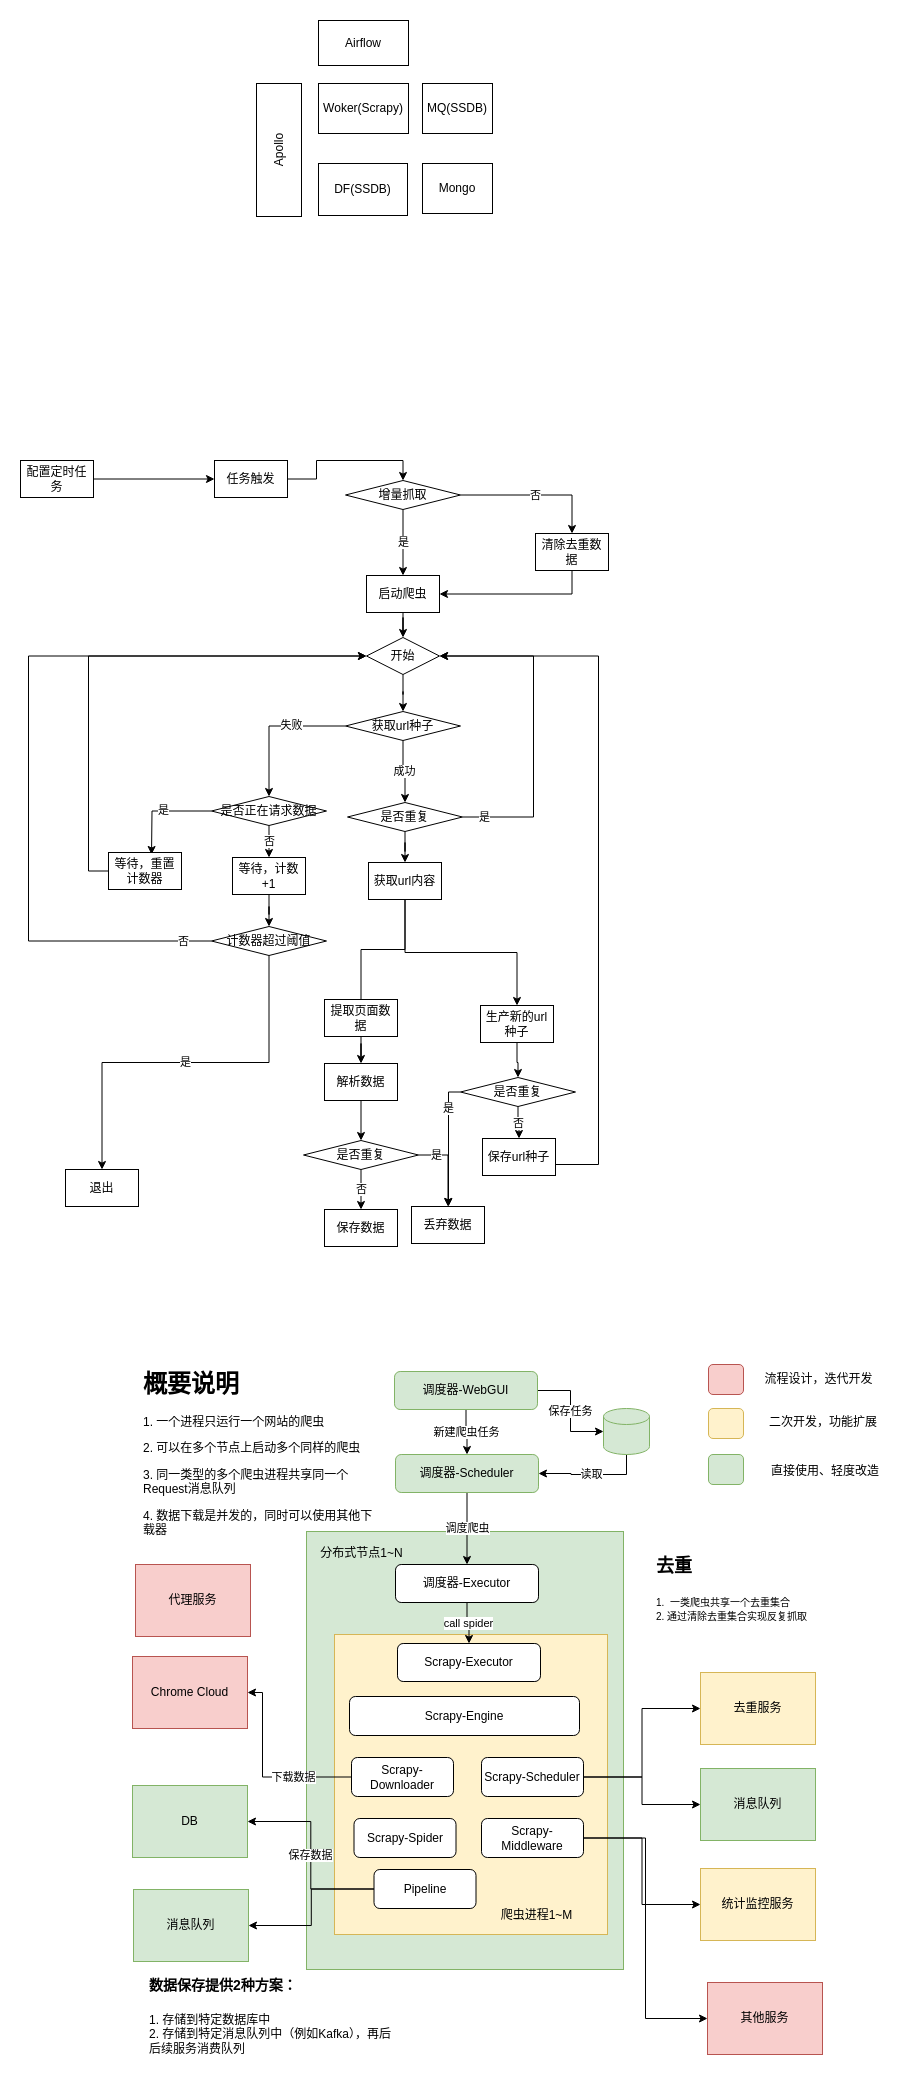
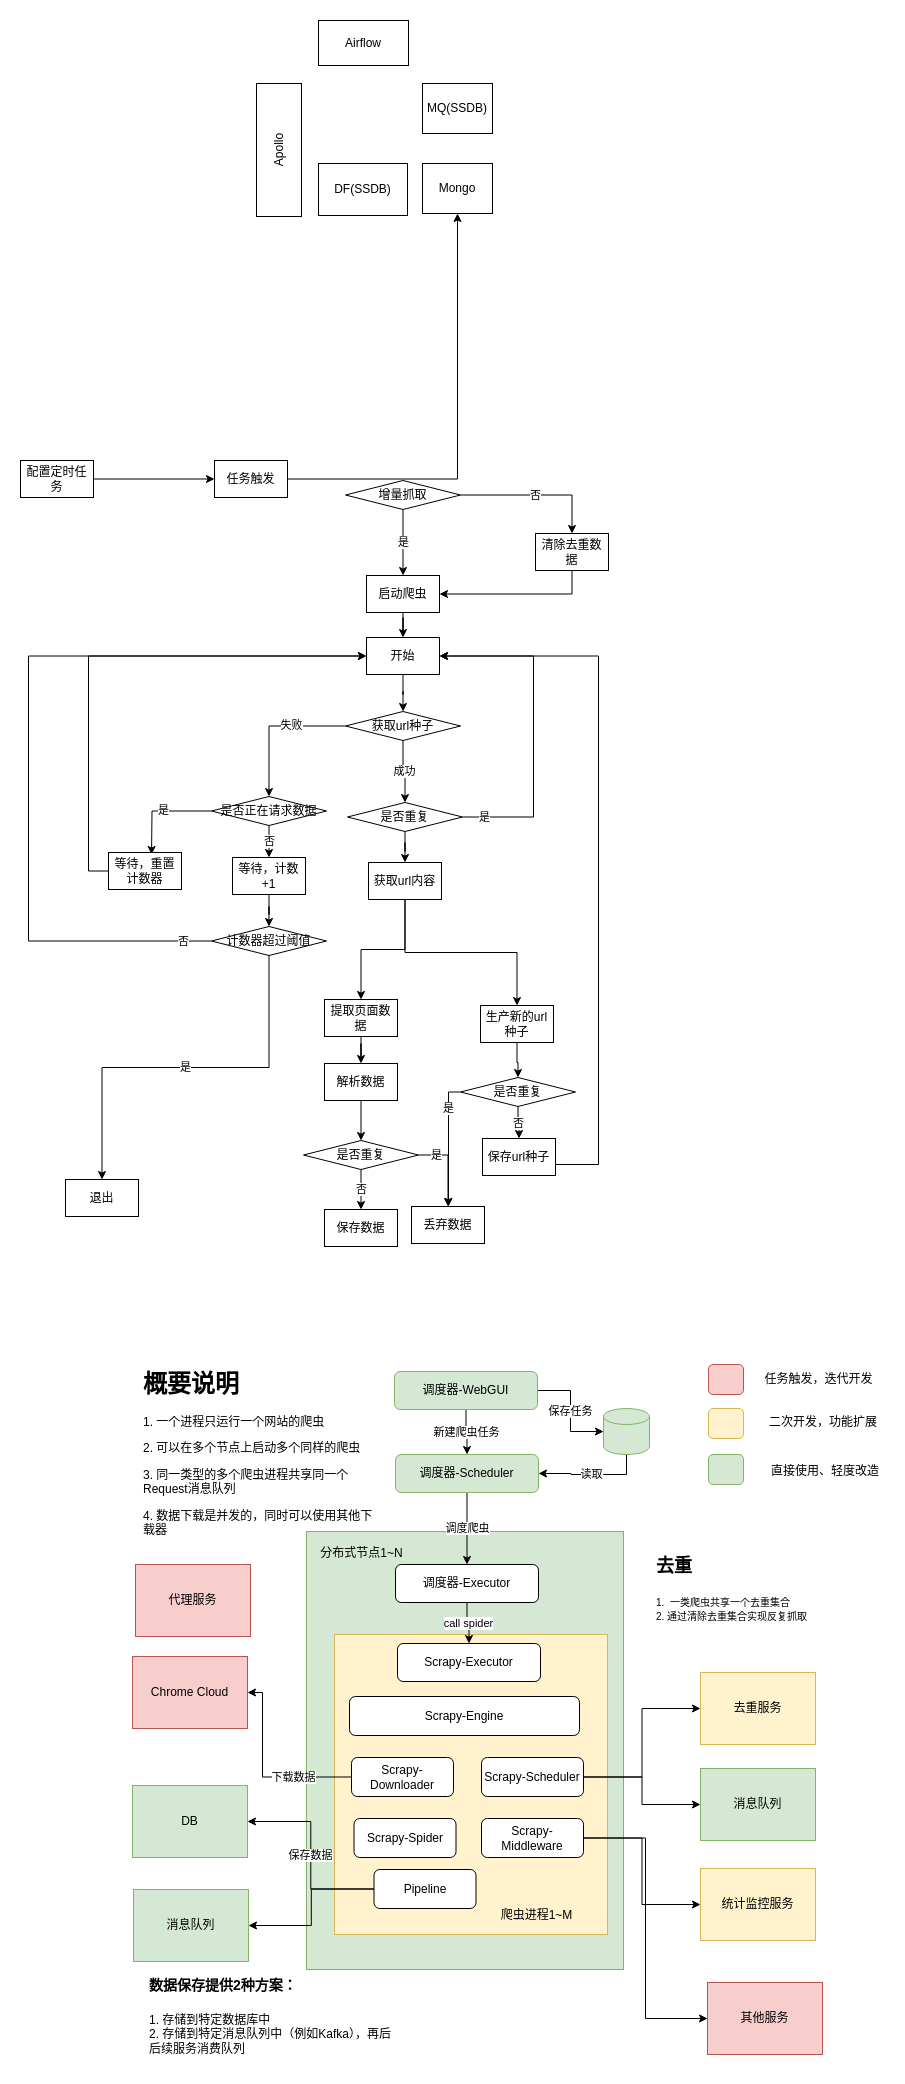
node "Woker(Scrapy)": removed
edge "任务触发" -> "增量抓取": now "任务触发" -> "Mongo"
node "开始": shape diamond -> rectangle
edge "获取url内容" -- "提取页面数据": arrowhead none -> classic
node "退出": moved (102, 1188) -> (102, 1198)
node "流程设计，迭代开发": label "流程设计，迭代开发" -> "任务触发，迭代开发"
